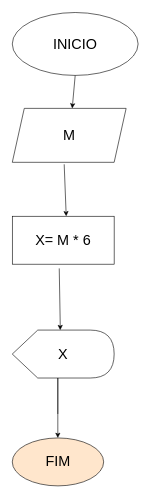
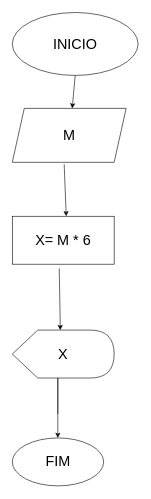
node "FIM": fillcolor #ffe6cc -> #ffffff
